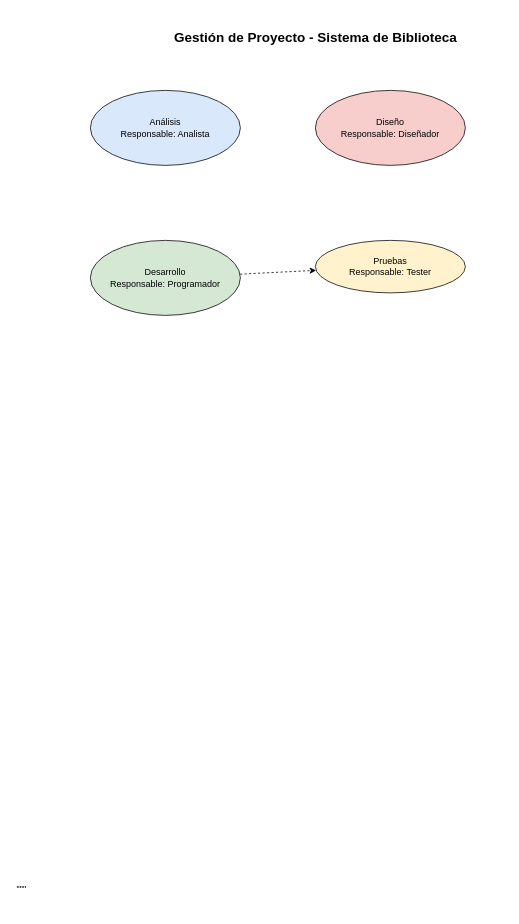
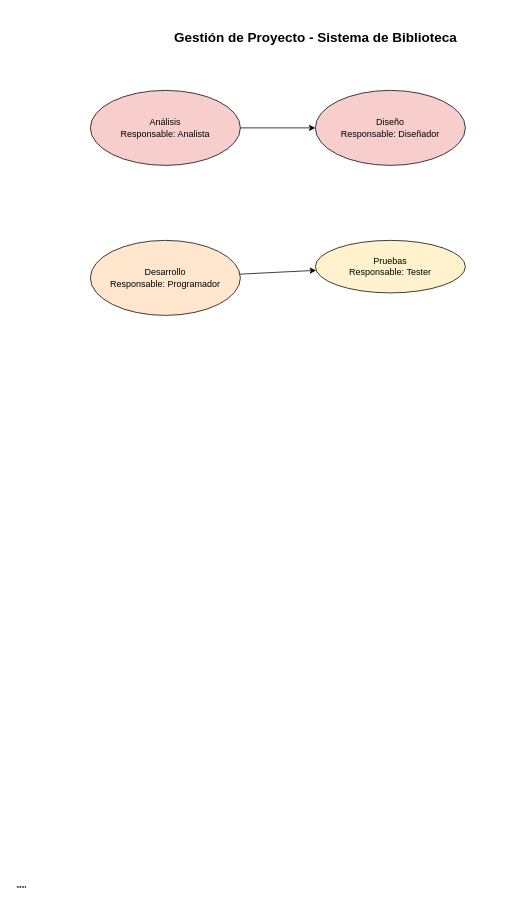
node "Análisis Responsable: Analista": fillcolor #dae8fc -> #f8cecc
edge "Análisis Responsable: Analista" -> "Pruebas Responsable: Tester": now "Análisis Responsable: Analista" -> "Diseño Responsable: Diseñador"
edge "Desarrollo Responsable: Programador" -> "Pruebas Responsable: Tester": style dashed -> solid
node "Desarrollo Responsable: Programador": fillcolor #d5e8d4 -> #ffe6cc
